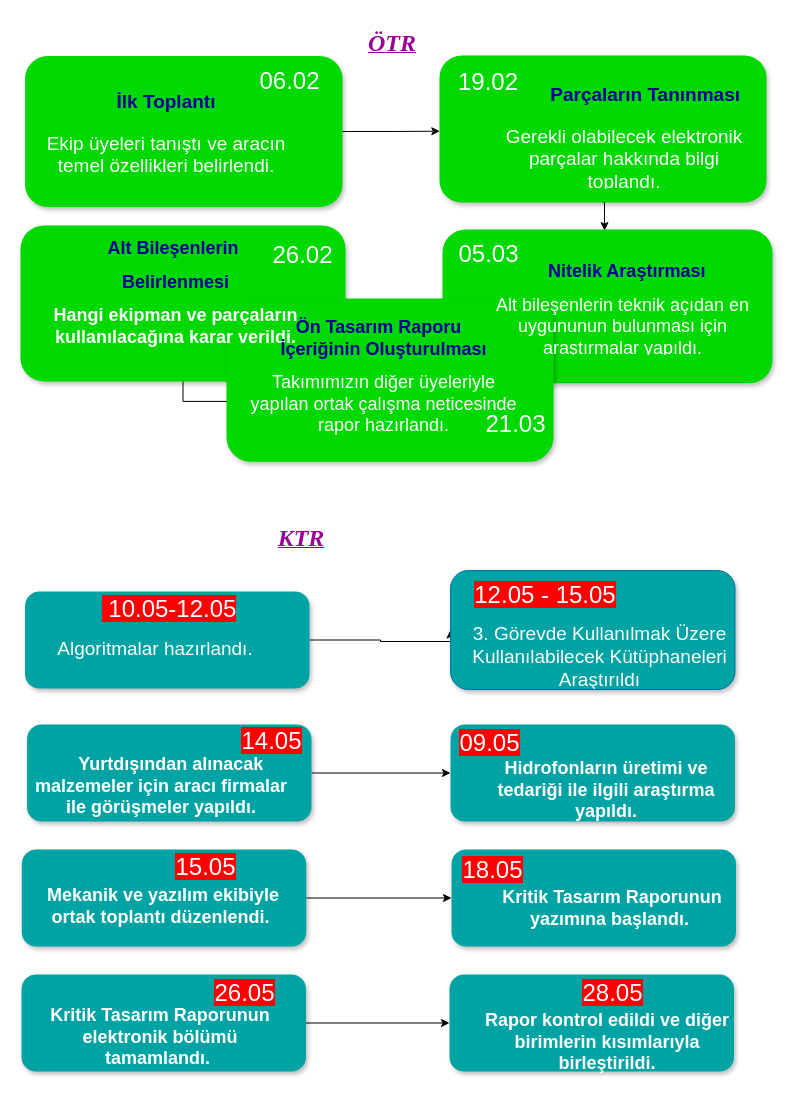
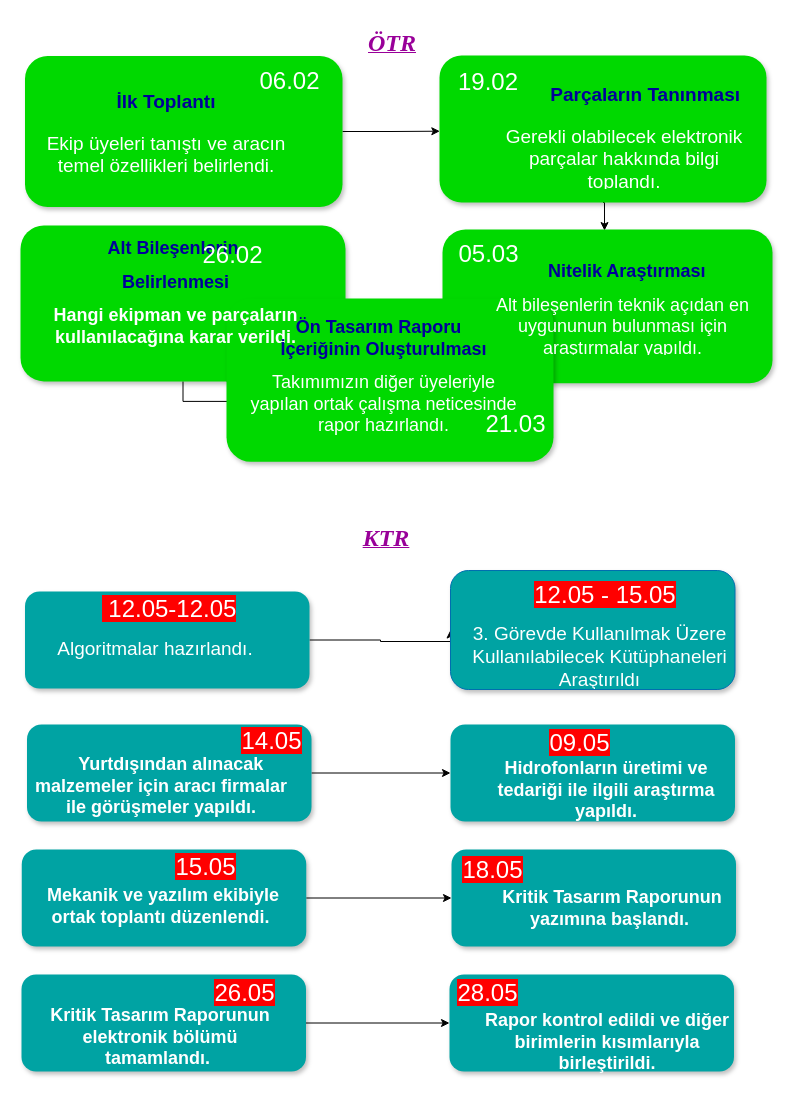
node "26.02": moved (303, 253) -> (233, 253)
node "KTR": moved (302, 538) -> (387, 538)
node "12.05 - 15.05": moved (546, 593) -> (606, 593)
node "10.05-12.05": label "10.05-12.05" -> "12.05-12.05"
node "09.05": moved (490, 741) -> (580, 741)
node "28.05": moved (613, 990) -> (488, 990)
